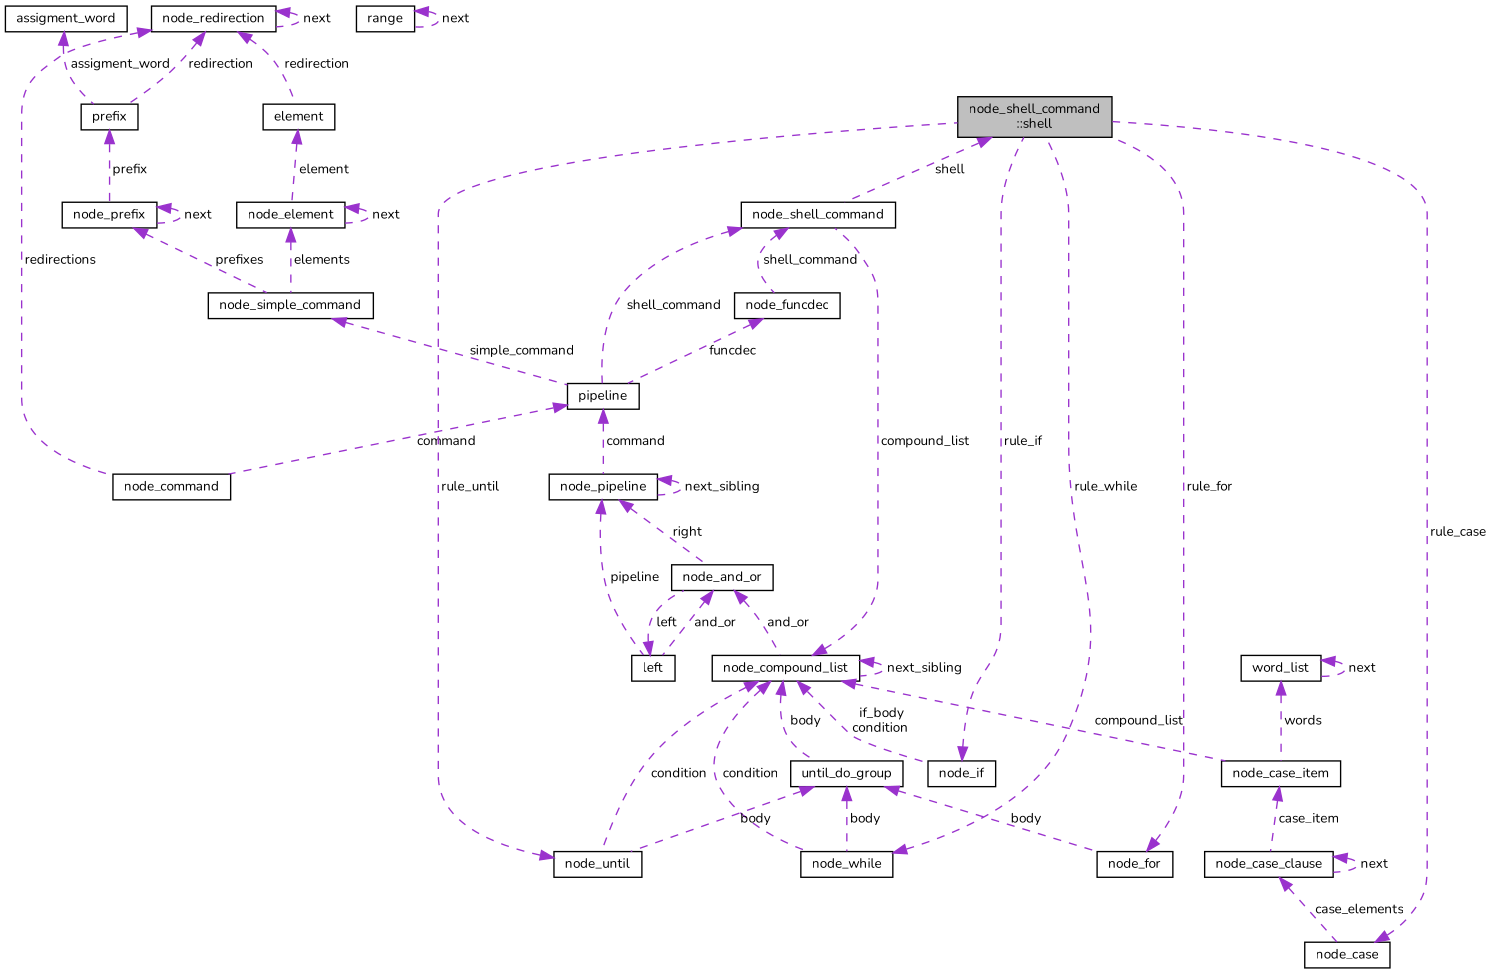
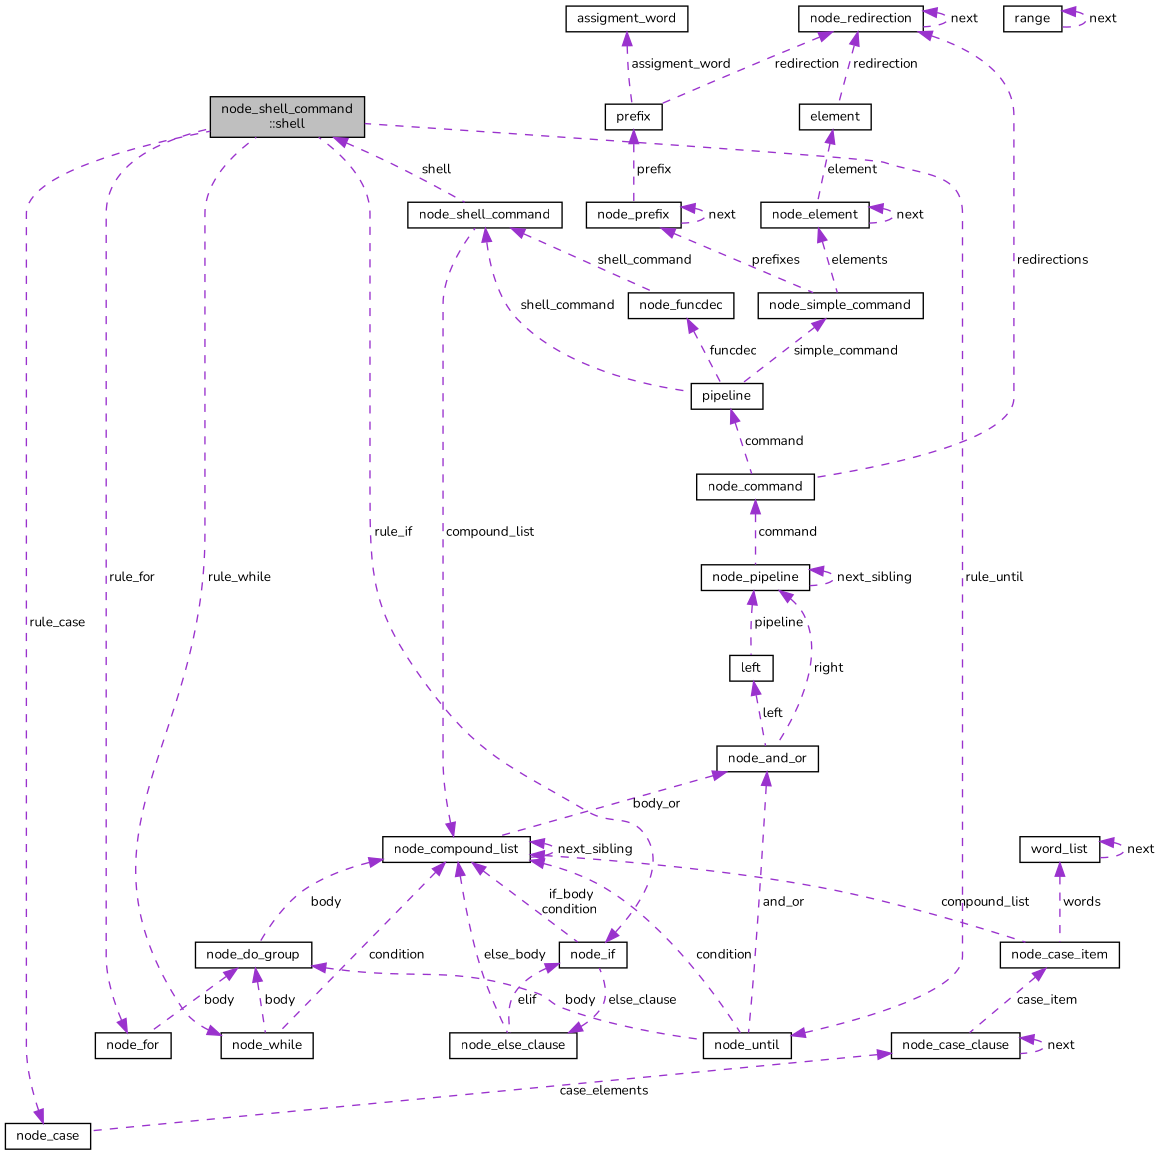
edge "node_pipeline" -> "pipeline": now "node_pipeline" -> "node_command"
edge "node_compound_list" -> "node_and_or": label " and_or" -> " body_or"
edge "left" -> "node_and_or": now "node_until" -> "node_and_or"
node "until_do_group": label "until_do_group" -> "node_do_group"
node "node_else_clause": added
